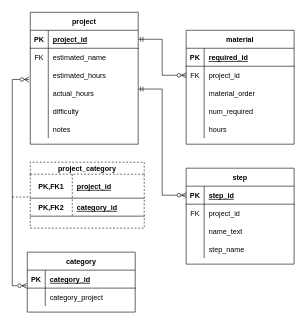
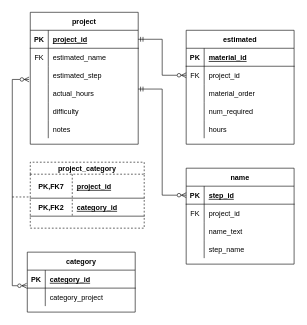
node "material": label "material" -> "estimated"
node "required_id": label "required_id" -> "material_id"
node "estimated_hours": label "estimated_hours" -> "estimated_step"
node "step": label "step" -> "name"
node "PK,FK1": label "PK,FK1" -> "PK,FK7"
